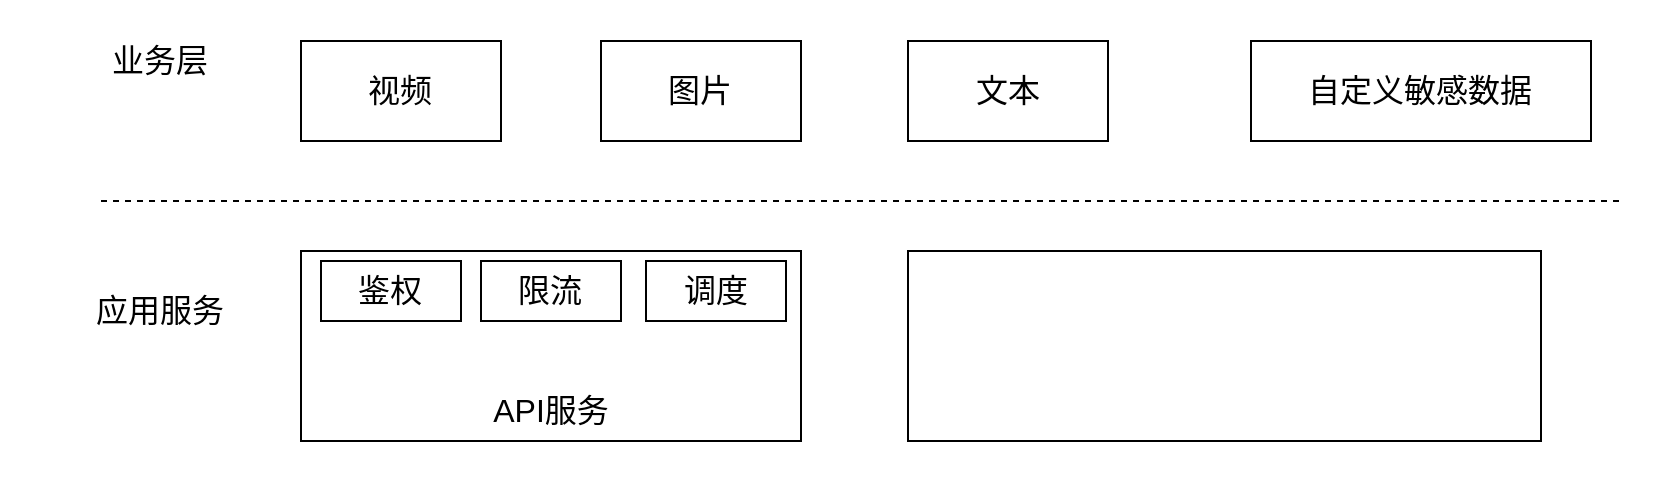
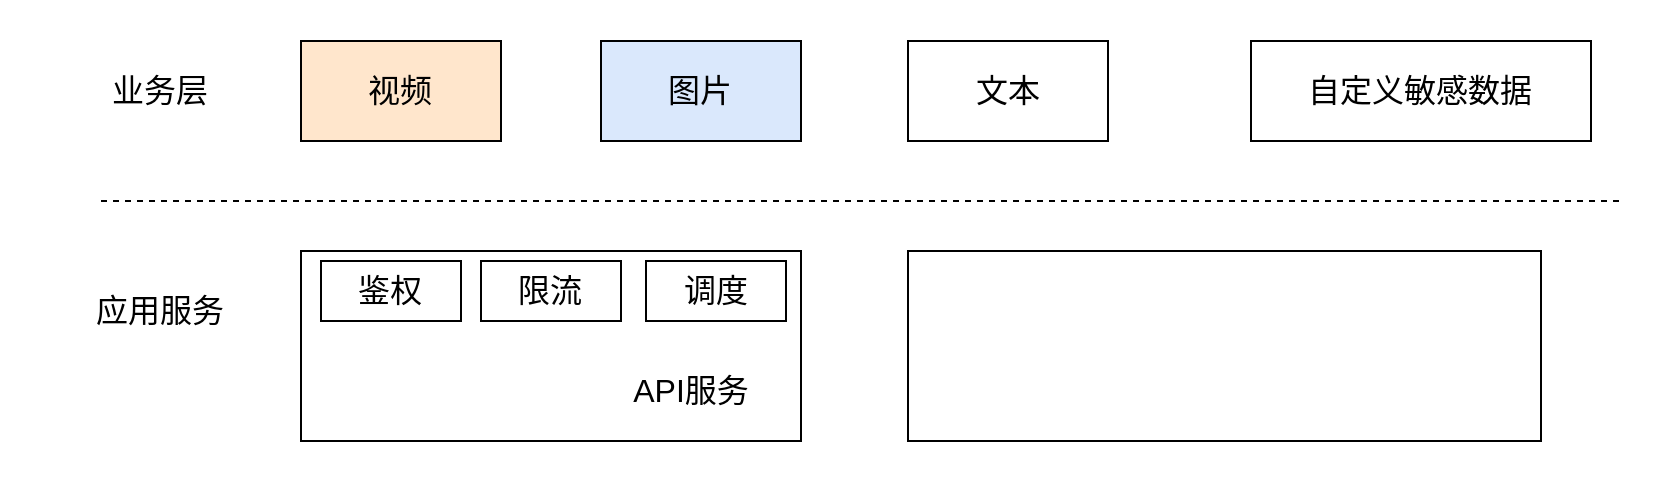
node "业务层": moved (161, 61) -> (161, 91)
node "视频": fillcolor #ffffff -> #ffe6cc
node "图片": fillcolor #ffffff -> #dae8fc
node "API服务": moved (551, 411) -> (691, 391)
